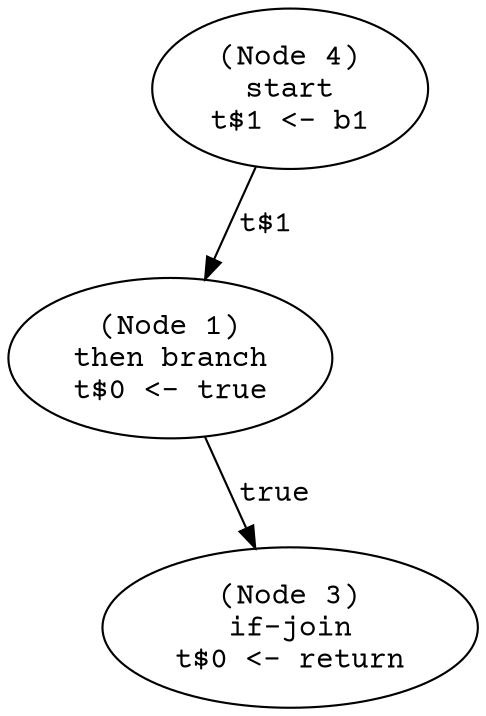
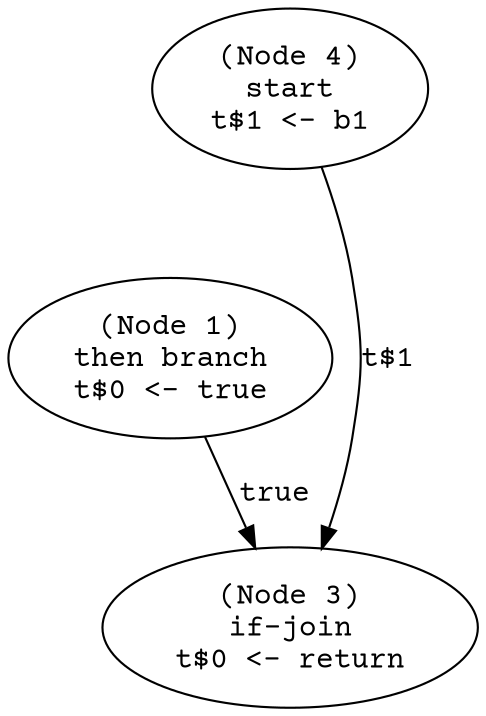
edge "(Node 4) start t$1 <- b1" -> "(Node 1) then branch t$0 <- true": now "(Node 4) start t$1 <- b1" -> "(Node 3) if-join t$0 <- return"
